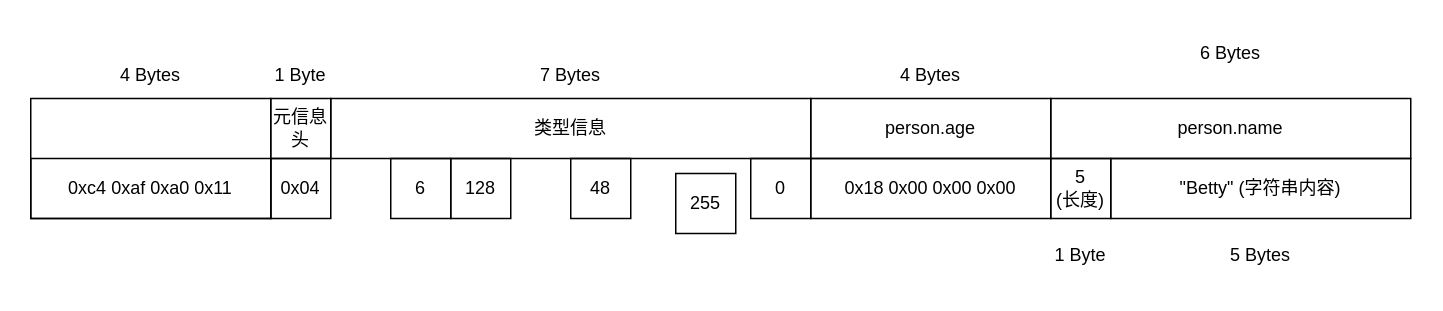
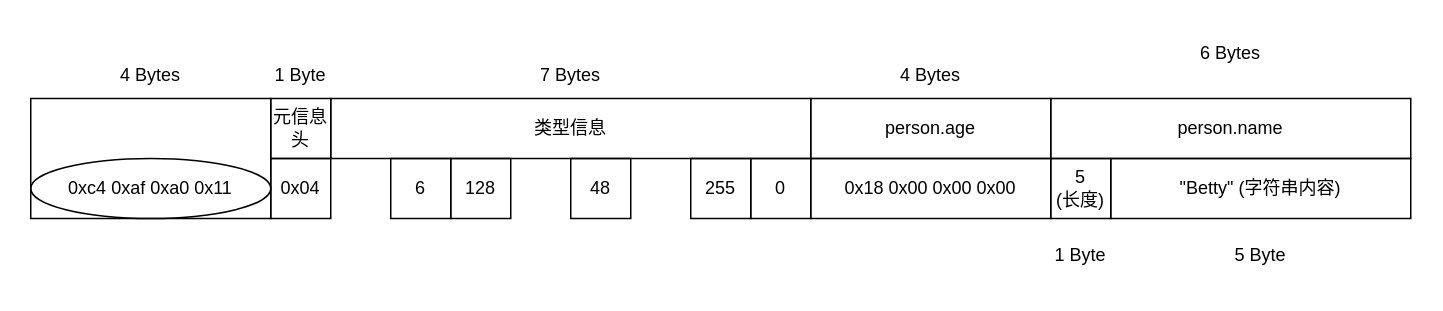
node "0xc4 0xaf 0xa0 0x11": shape rectangle -> ellipse
node "255": moved (706, 203) -> (721, 188)
node "5 Bytes": label "5 Bytes" -> "5 Byte"
